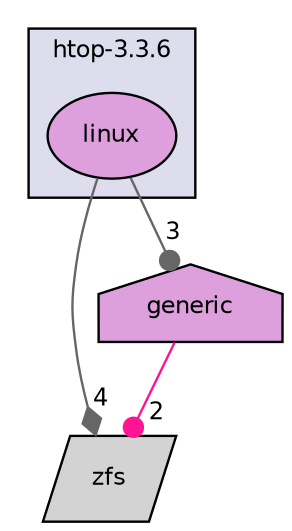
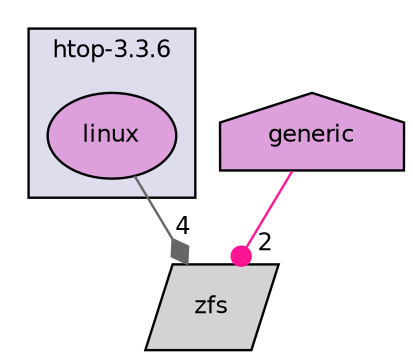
edge "linux" -> "generic": removed
